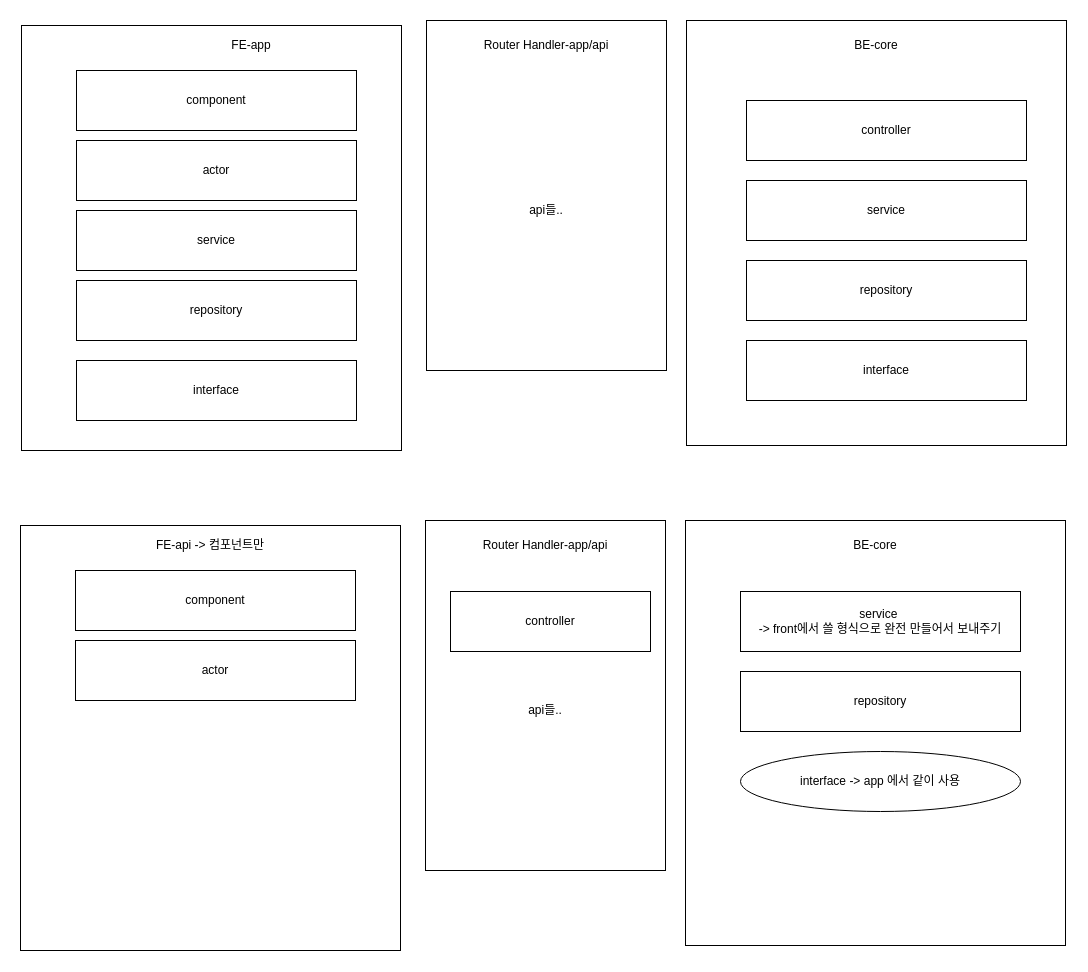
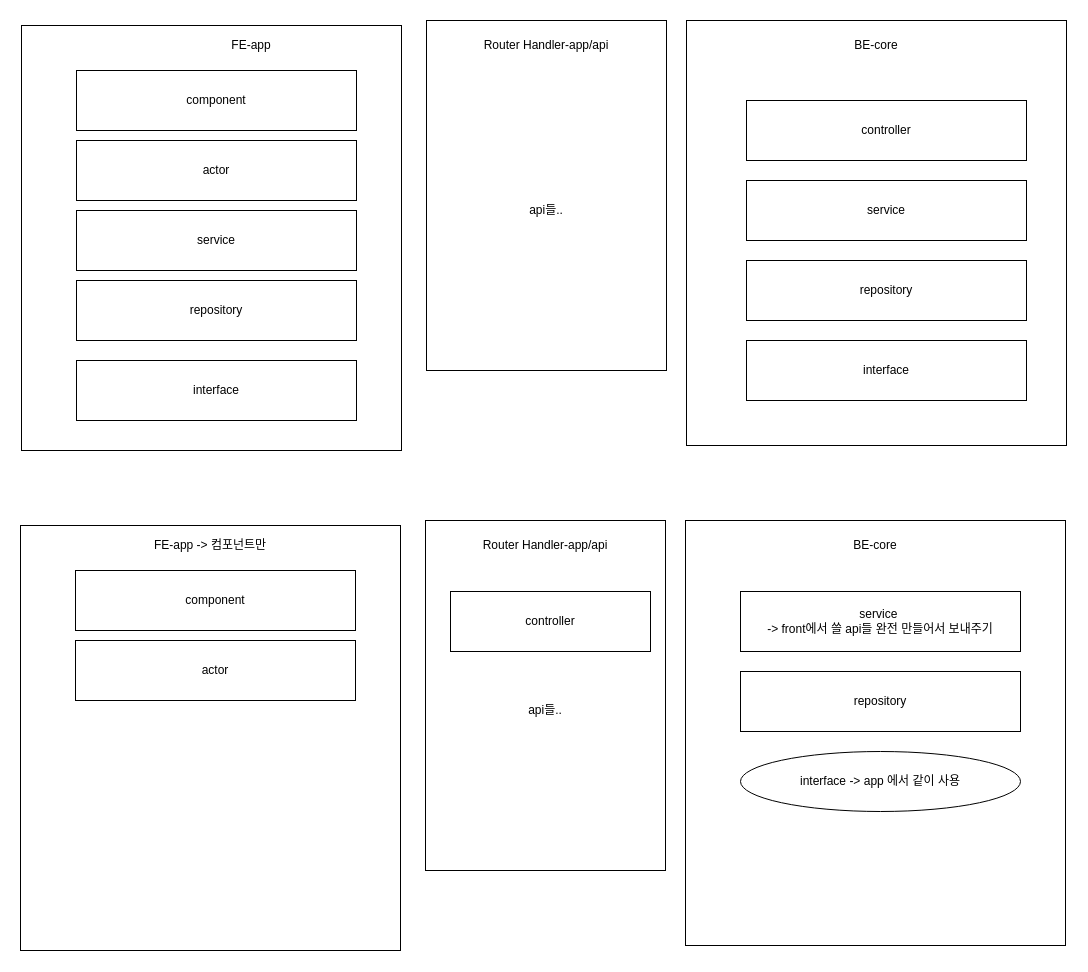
node "FE-api -> 컴포넌트만": label "FE-api -> 컴포넌트만" -> "FE-app -> 컴포넌트만"
node "service -> front에서 쓸 형식으로 완전 만들어서 보내주기": label "service -> front에서 쓸 형식으로 완전 만들어서 보내주기" -> "service -> front에서 쓸 api들 완전 만들어서 보내주기"
